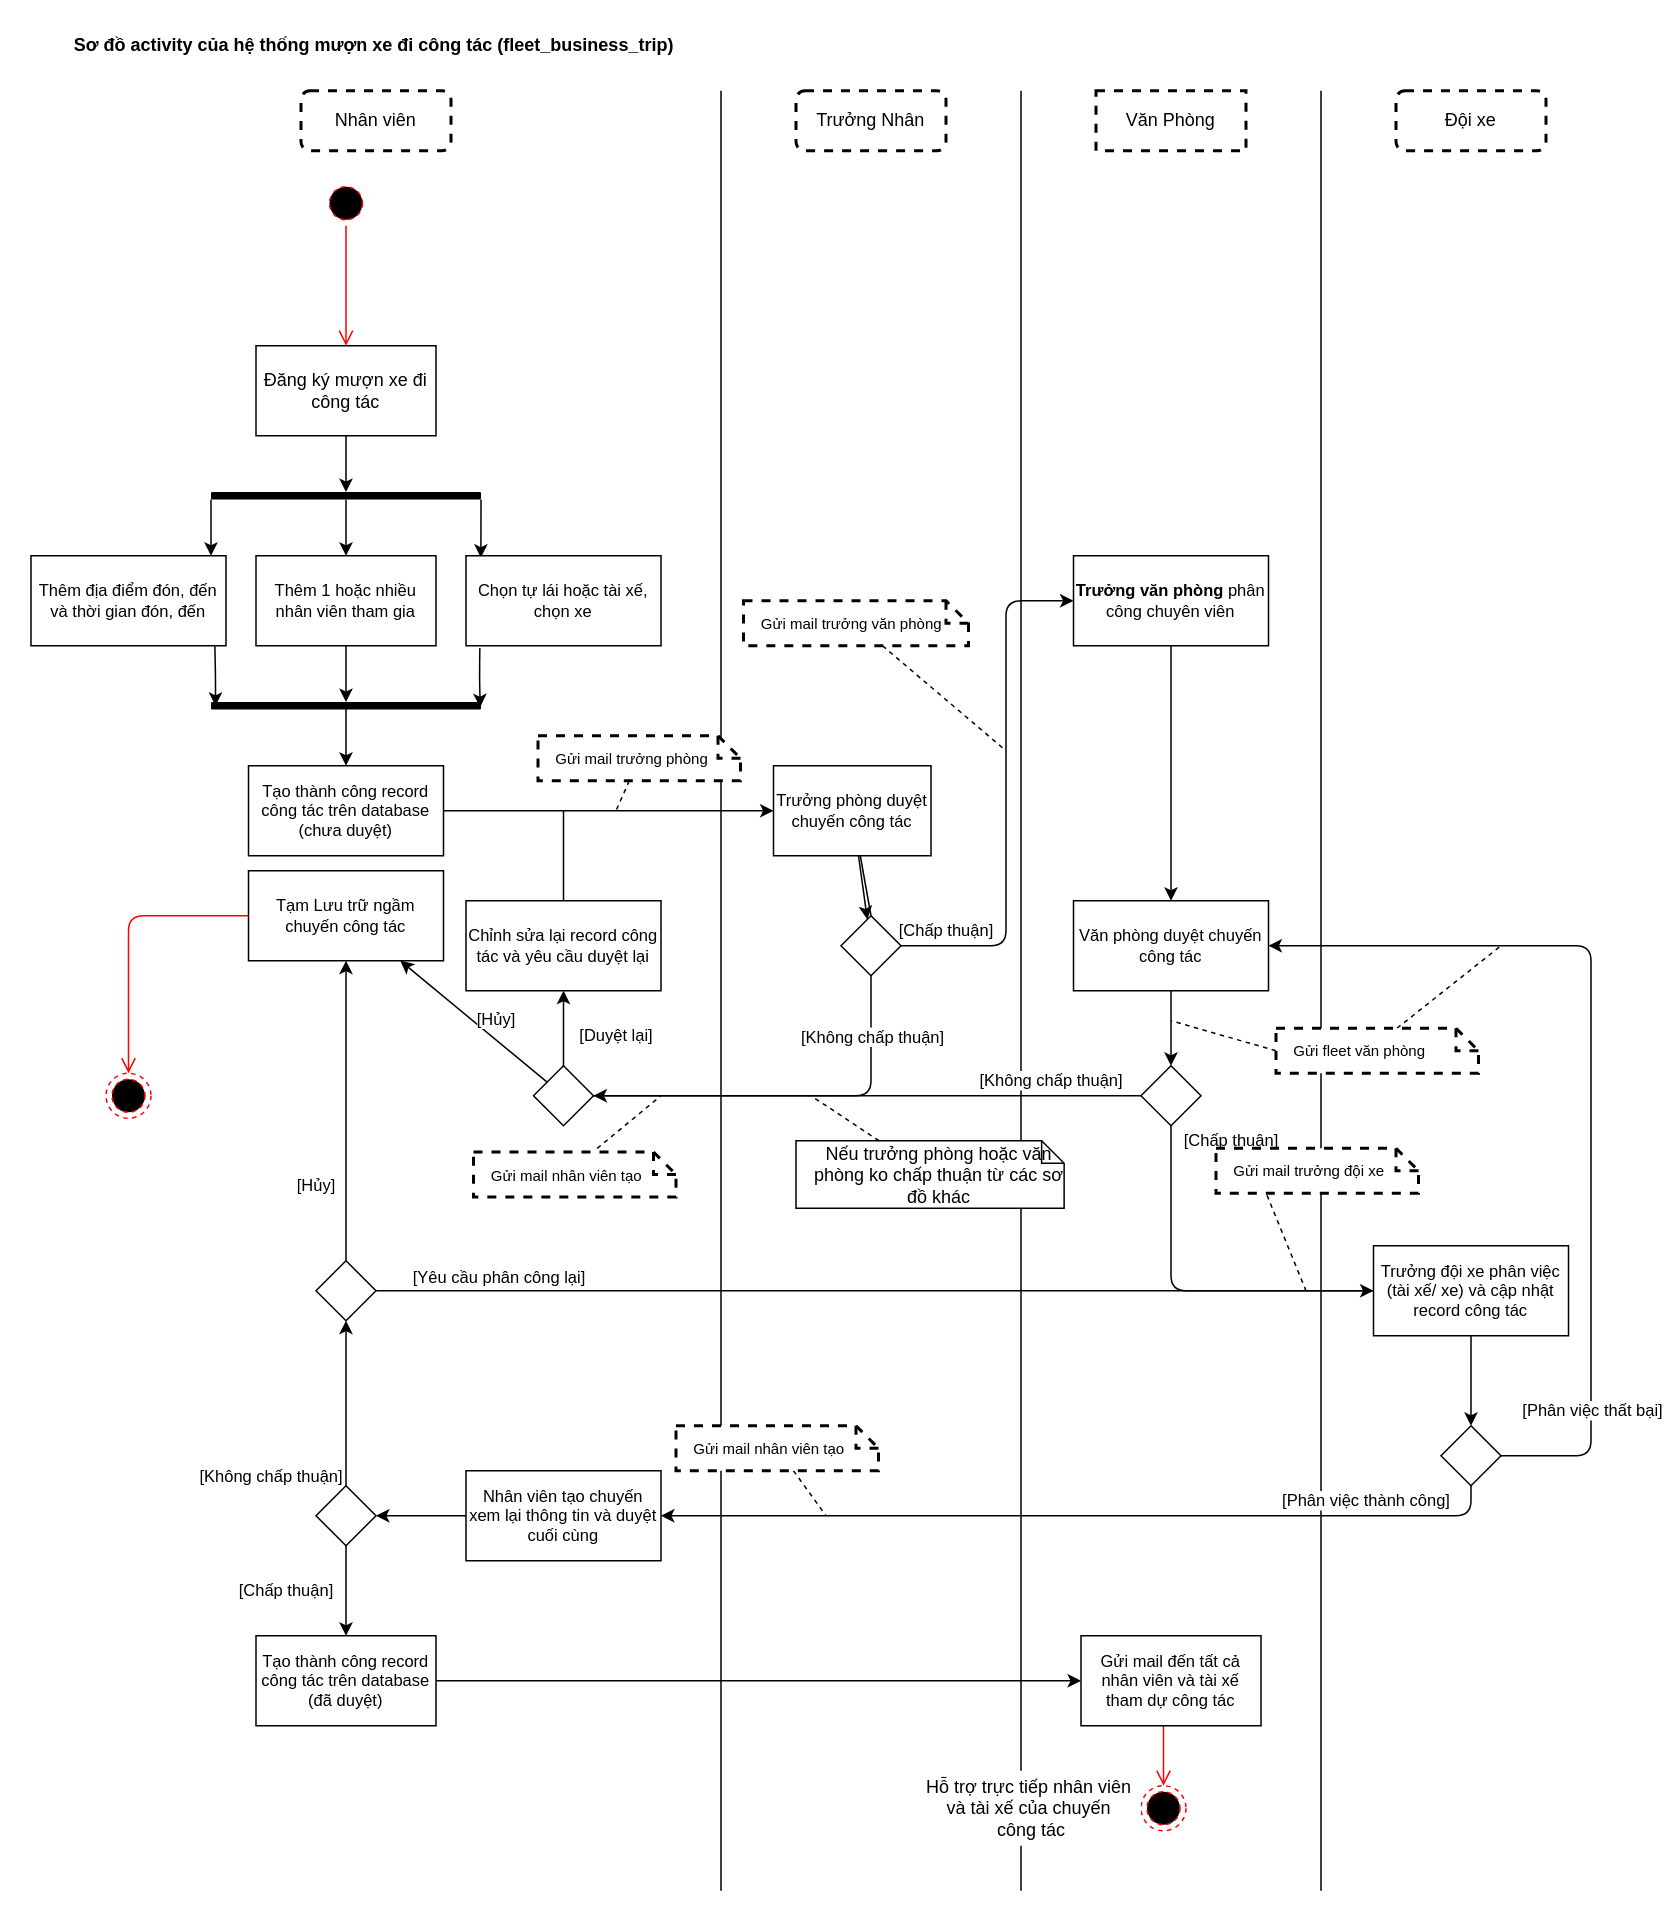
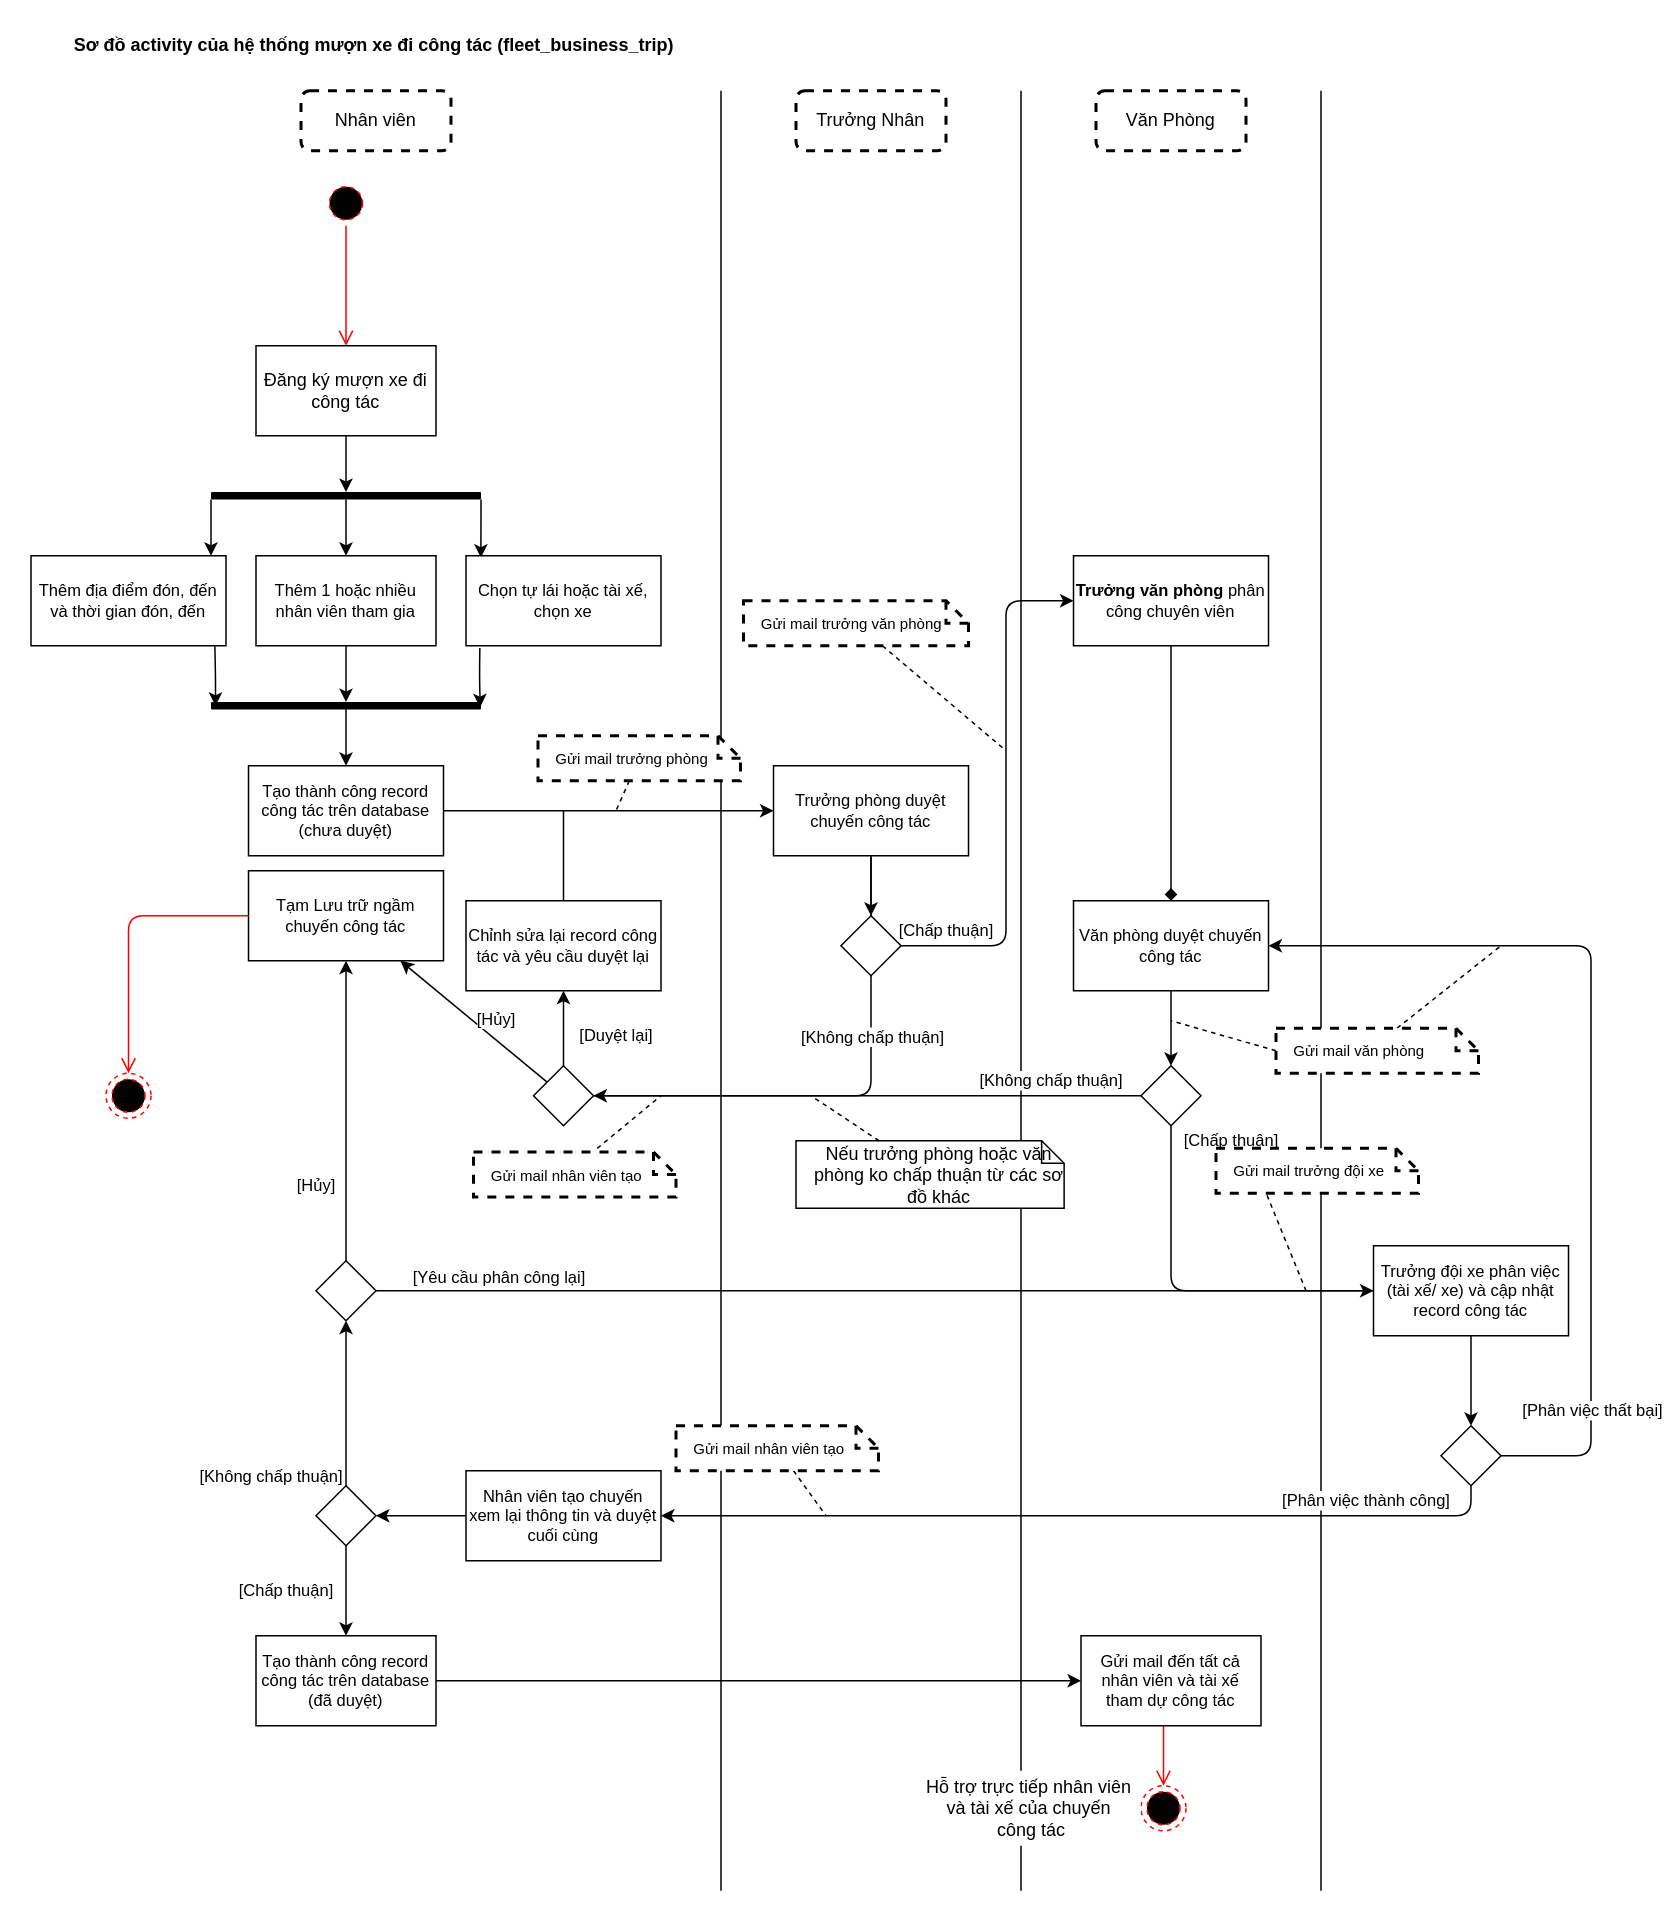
node "Văn Phòng": shape rectangle -> rounded rectangle
node "Đội xe": removed
node "Trưởng phòng duyệt chuyến công tác": size 158x90 -> 195x90
edge "Trưởng văn phòng phân công chuyên viên" -> "Văn phòng duyệt chuyến công tác": arrowhead classic -> diamond
node "Gửi fleet văn phòng": label "Gửi fleet văn phòng" -> "Gửi mail văn phòng"
